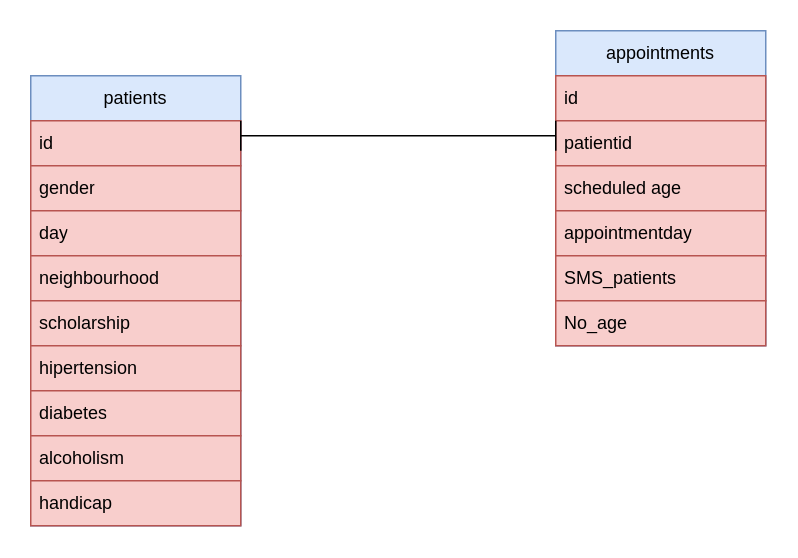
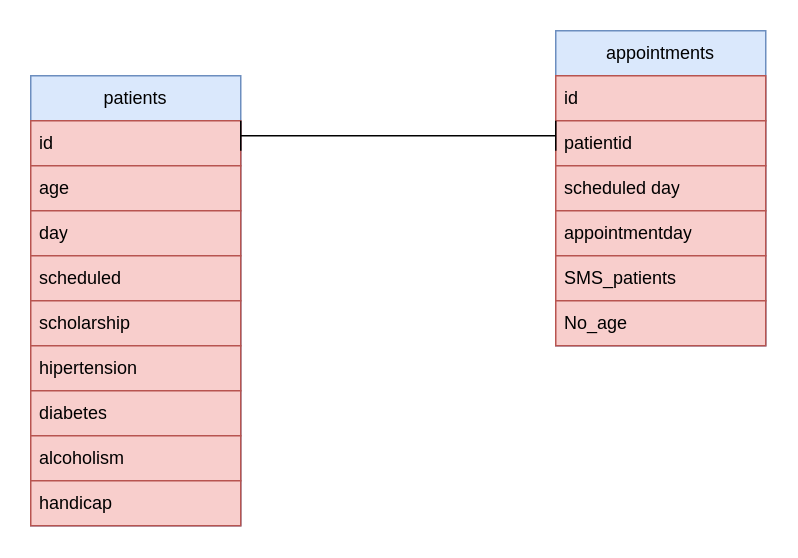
node "gender": label "gender" -> "age"
node "scheduled age": label "scheduled age" -> "scheduled day"
node "neighbourhood": label "neighbourhood" -> "scheduled"
